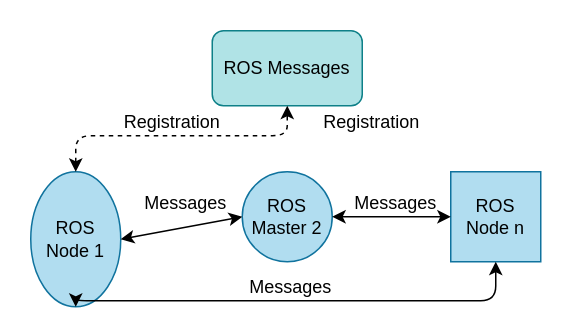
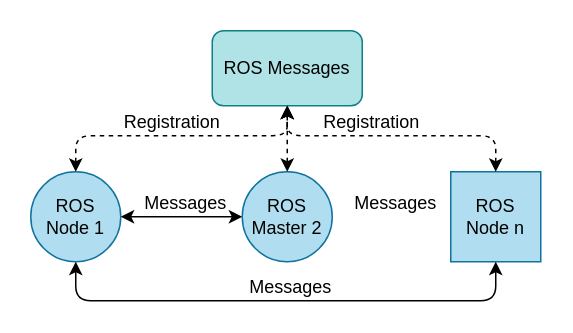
edge "ROS Messages" -- "ROS Node n": added
edge "ROS Messages" -- "ROS Master 2": added
edge "ROS Master 2" -- "ROS Node n": removed
node "ROS Node 1": size 90x135 -> 90x90
